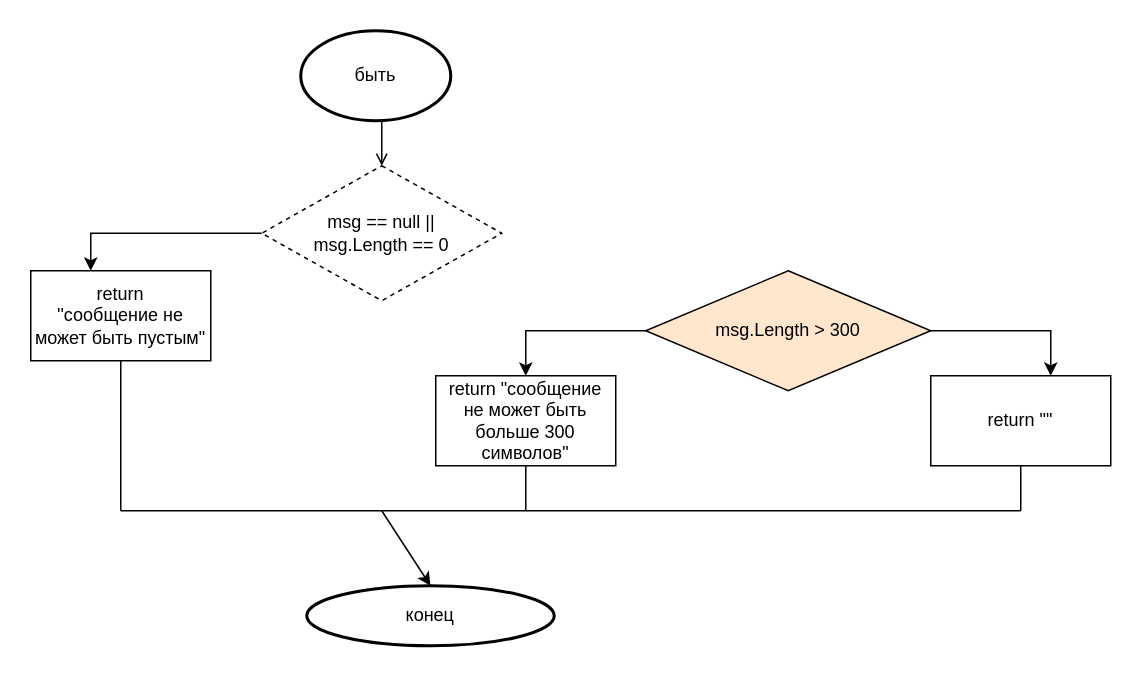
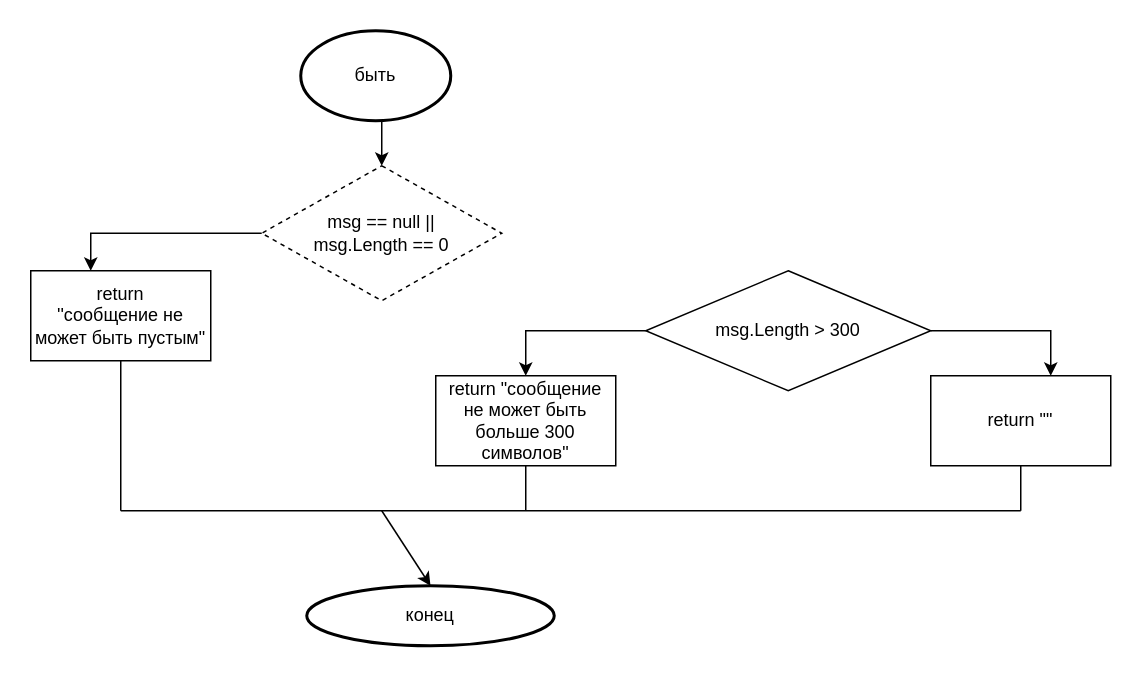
edge "быть" -> "msg == null || msg.Length == 0": arrowhead open -> classic
node "msg.Length > 300": fillcolor #ffe6cc -> #ffffff
